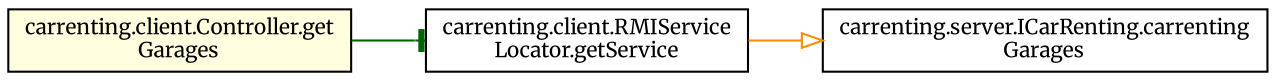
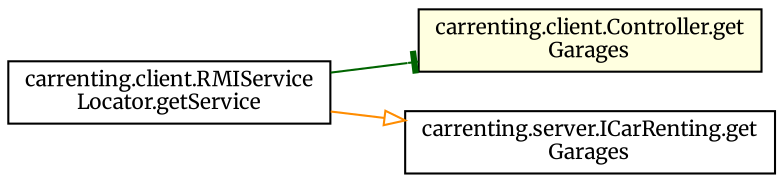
edge "carrenting.client.Controller.get Garages" -> "carrenting.client.RMIService Locator.getService": reversed
node "carrenting.server.ICarRenting.carrenting Garages": label "carrenting.server.ICarRenting.carrenting Garages" -> "carrenting.server.ICarRenting.get Garages"
